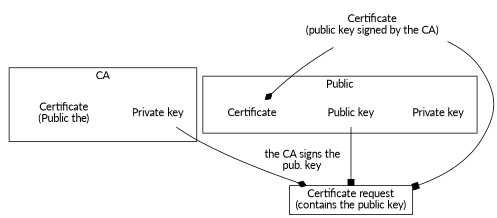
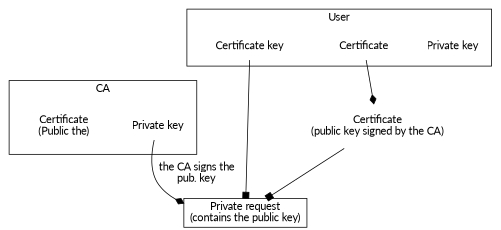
edge "Certificate (public key signed by the CA)" -> "Certificate": reversed
cluster "Public": label "Public" -> "User"
node "Public key": label "Public key" -> "Certificate key"
node "Certificate request (contains the public key)": label "Certificate request (contains the public key)" -> "Private request (contains the public key)"
